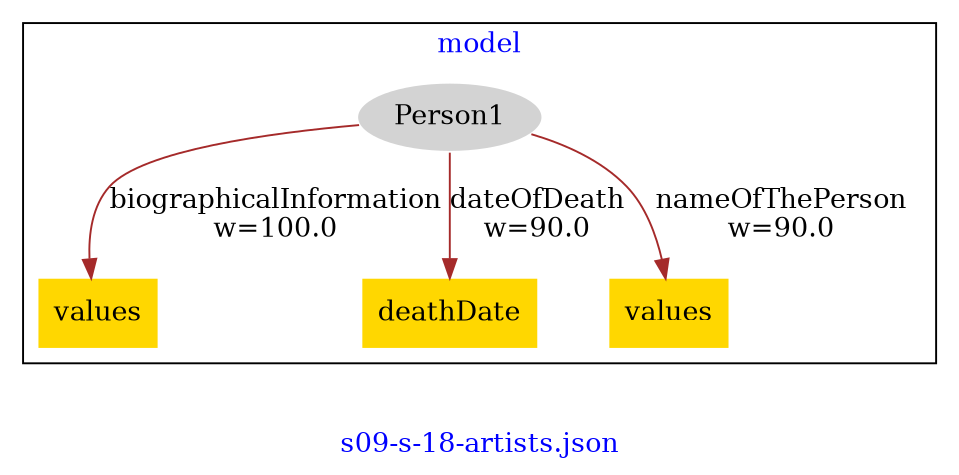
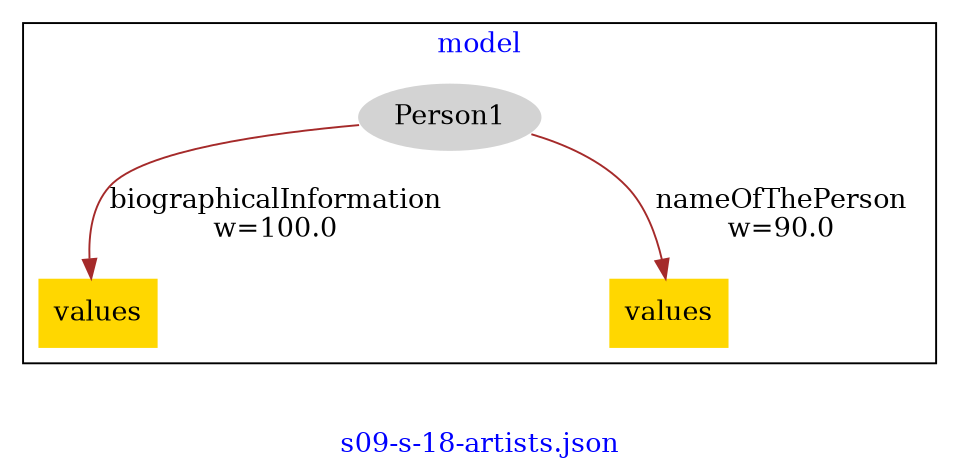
node "deathDate": removed
